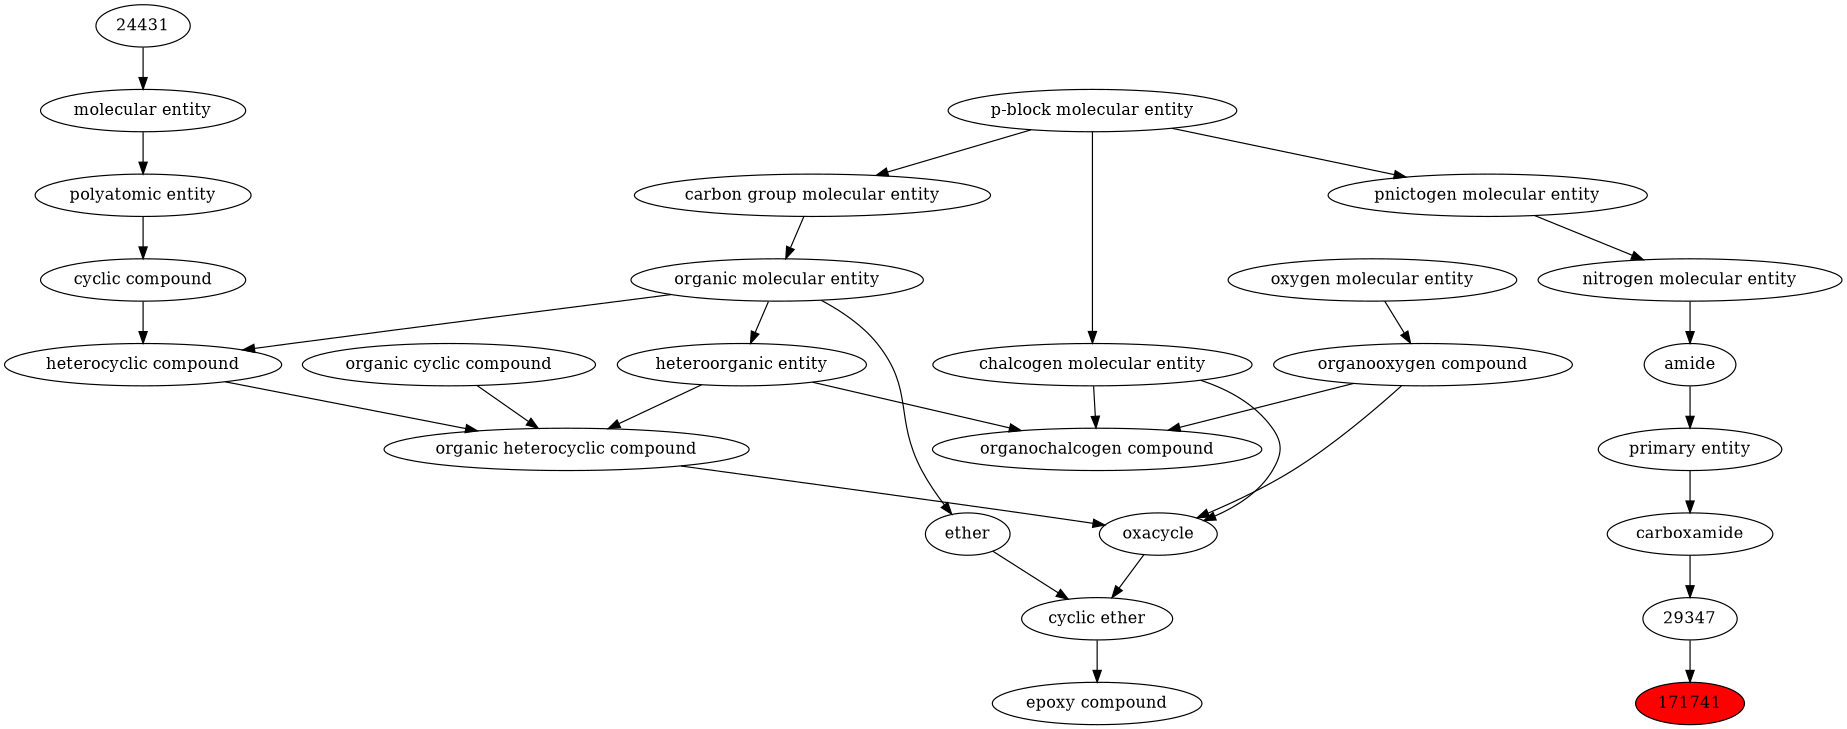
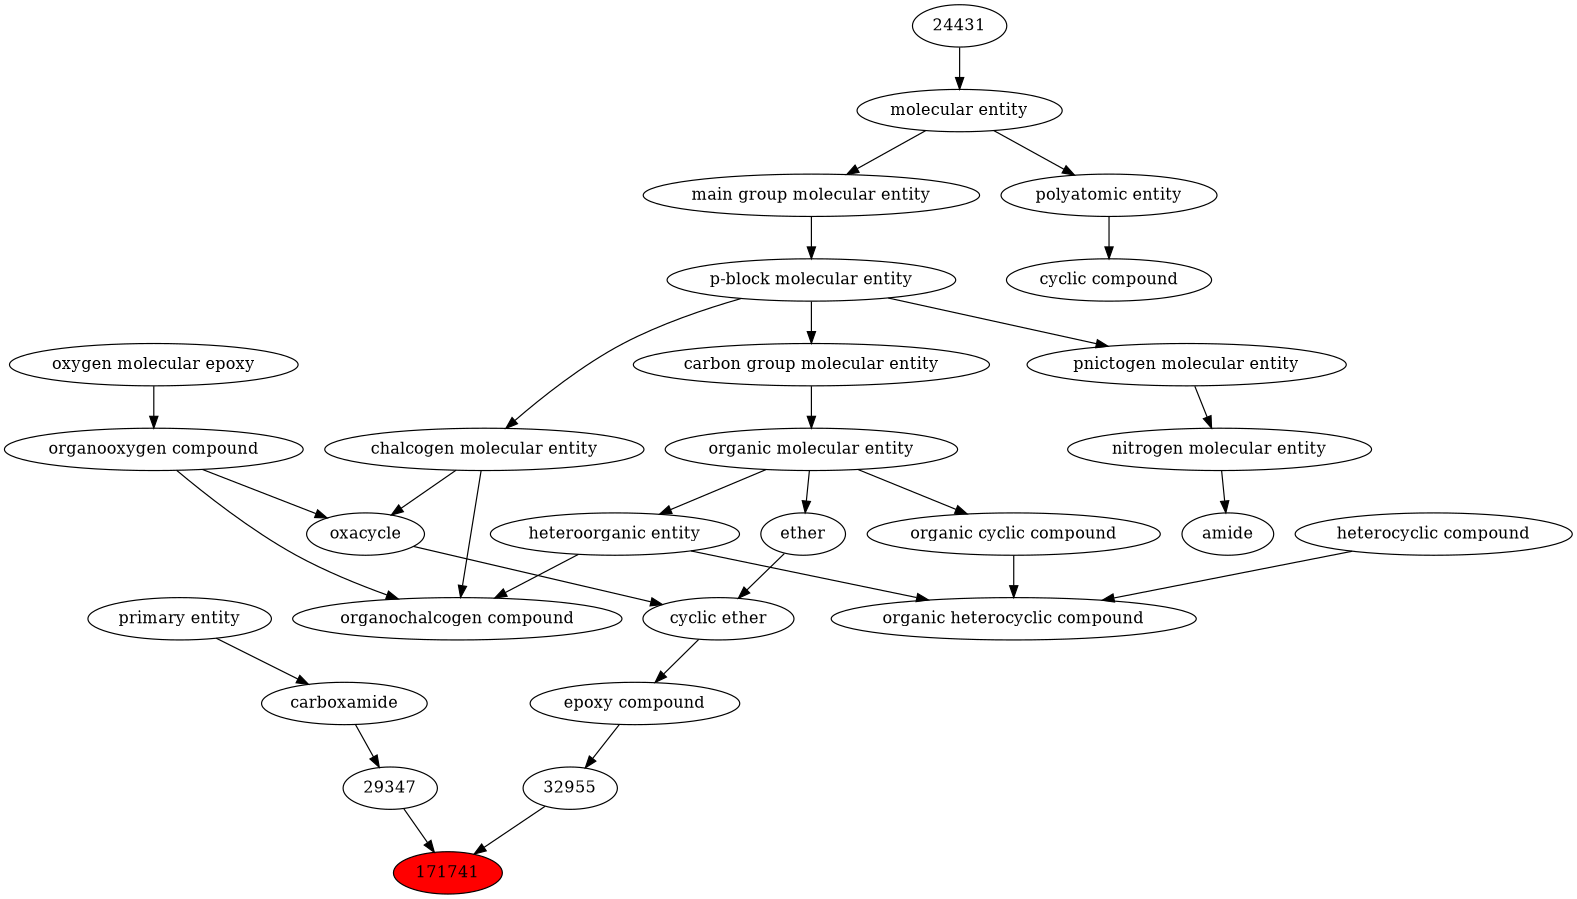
node "main group molecular entity": added
node "oxygen molecular entity": label "oxygen molecular entity" -> "oxygen molecular epoxy"
edge "cyclic compound" -> "heterocyclic compound": removed
edge "organic molecular entity" -> "heterocyclic compound": now "organic molecular entity" -> "organic cyclic compound"
edge "amide" -> "primary entity": removed
edge "organic heterocyclic compound" -> "oxacycle": removed
node "32955": added
